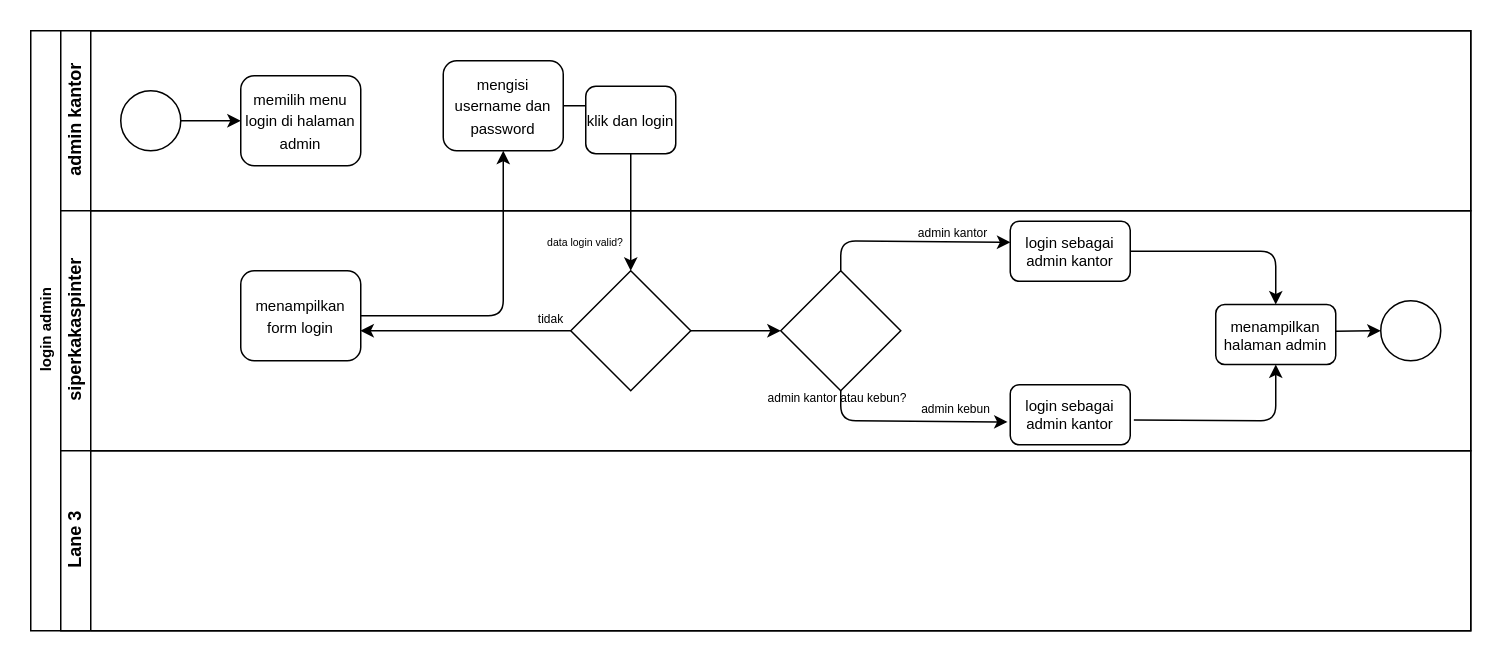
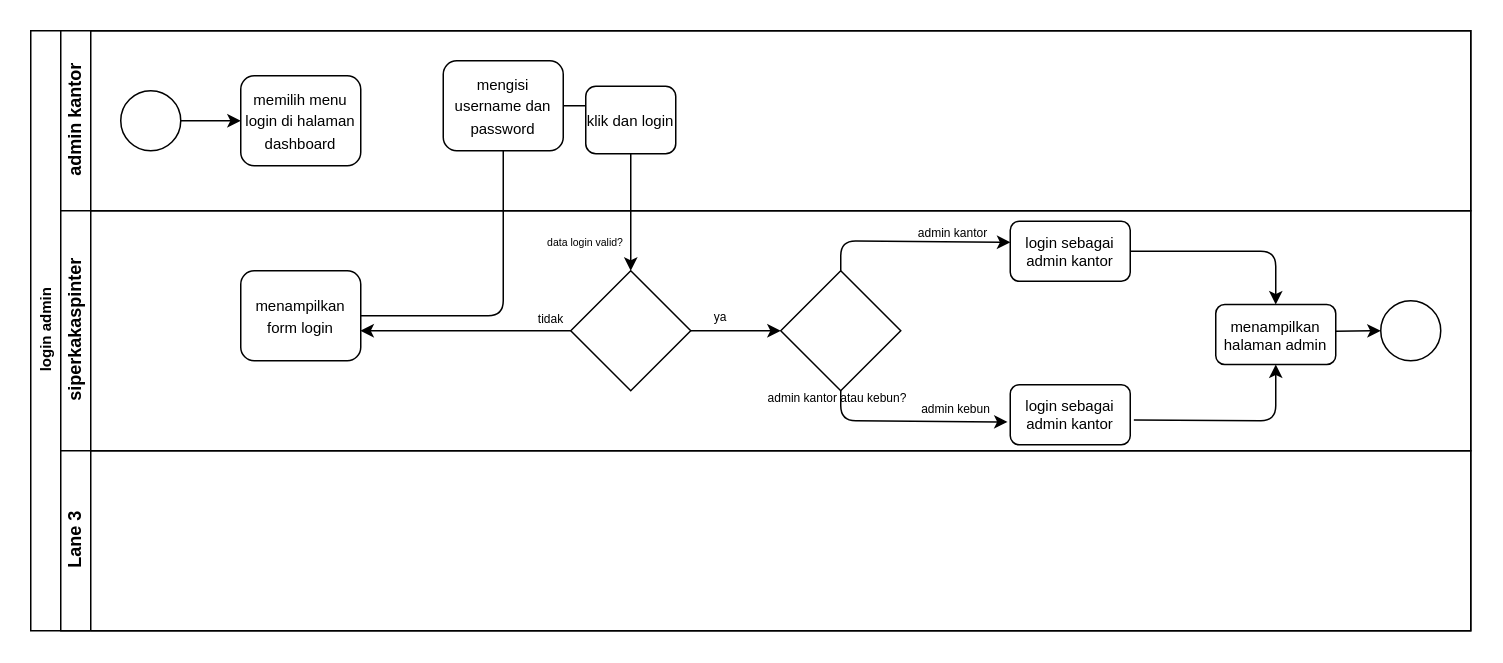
node "memilih menu login di halaman admin": label "memilih menu login di halaman admin" -> "memilih menu login di halaman dashboard"
edge "menampilkan form login" -> "mengisi username dan password": arrowhead classic -> none
node "ya": added
